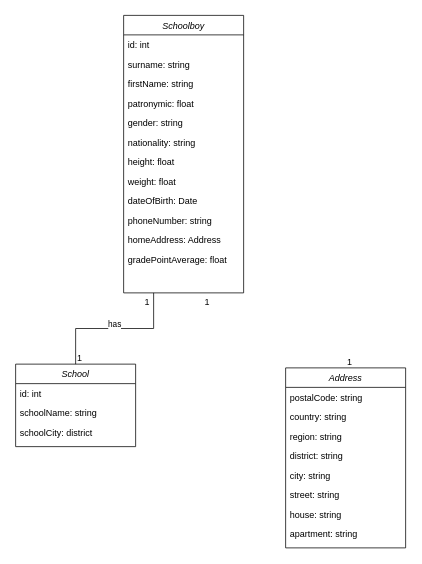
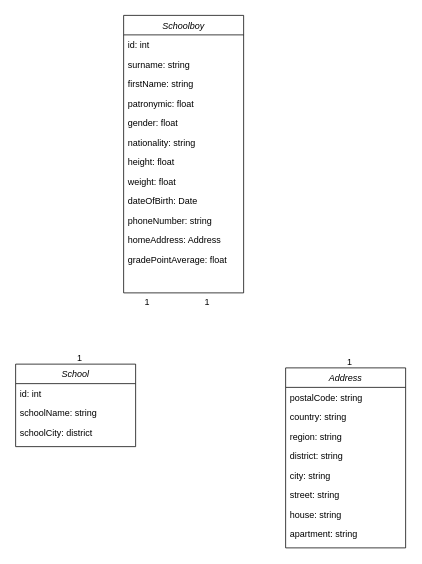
node "gender: string": label "gender: string" -> "gender: float"
edge "Schoolboy" -- "School": removed, label "has"
